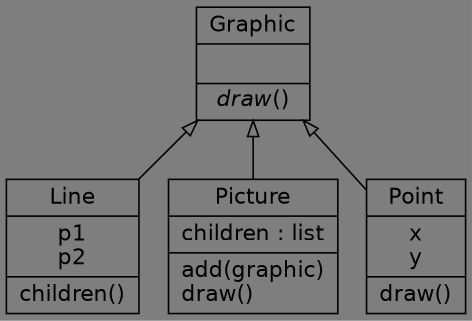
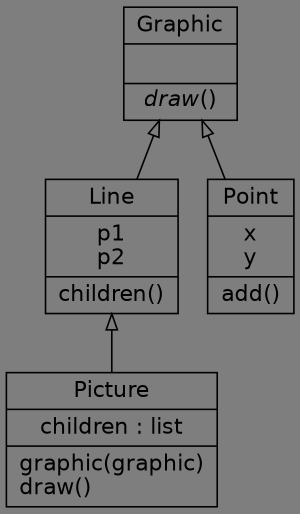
edge "Picture" -> "Graphic": now "Picture" -> "Line"
node "Picture": text "add(graphic)" -> "graphic(graphic)"
node "Point": text "draw()" -> "add()"
